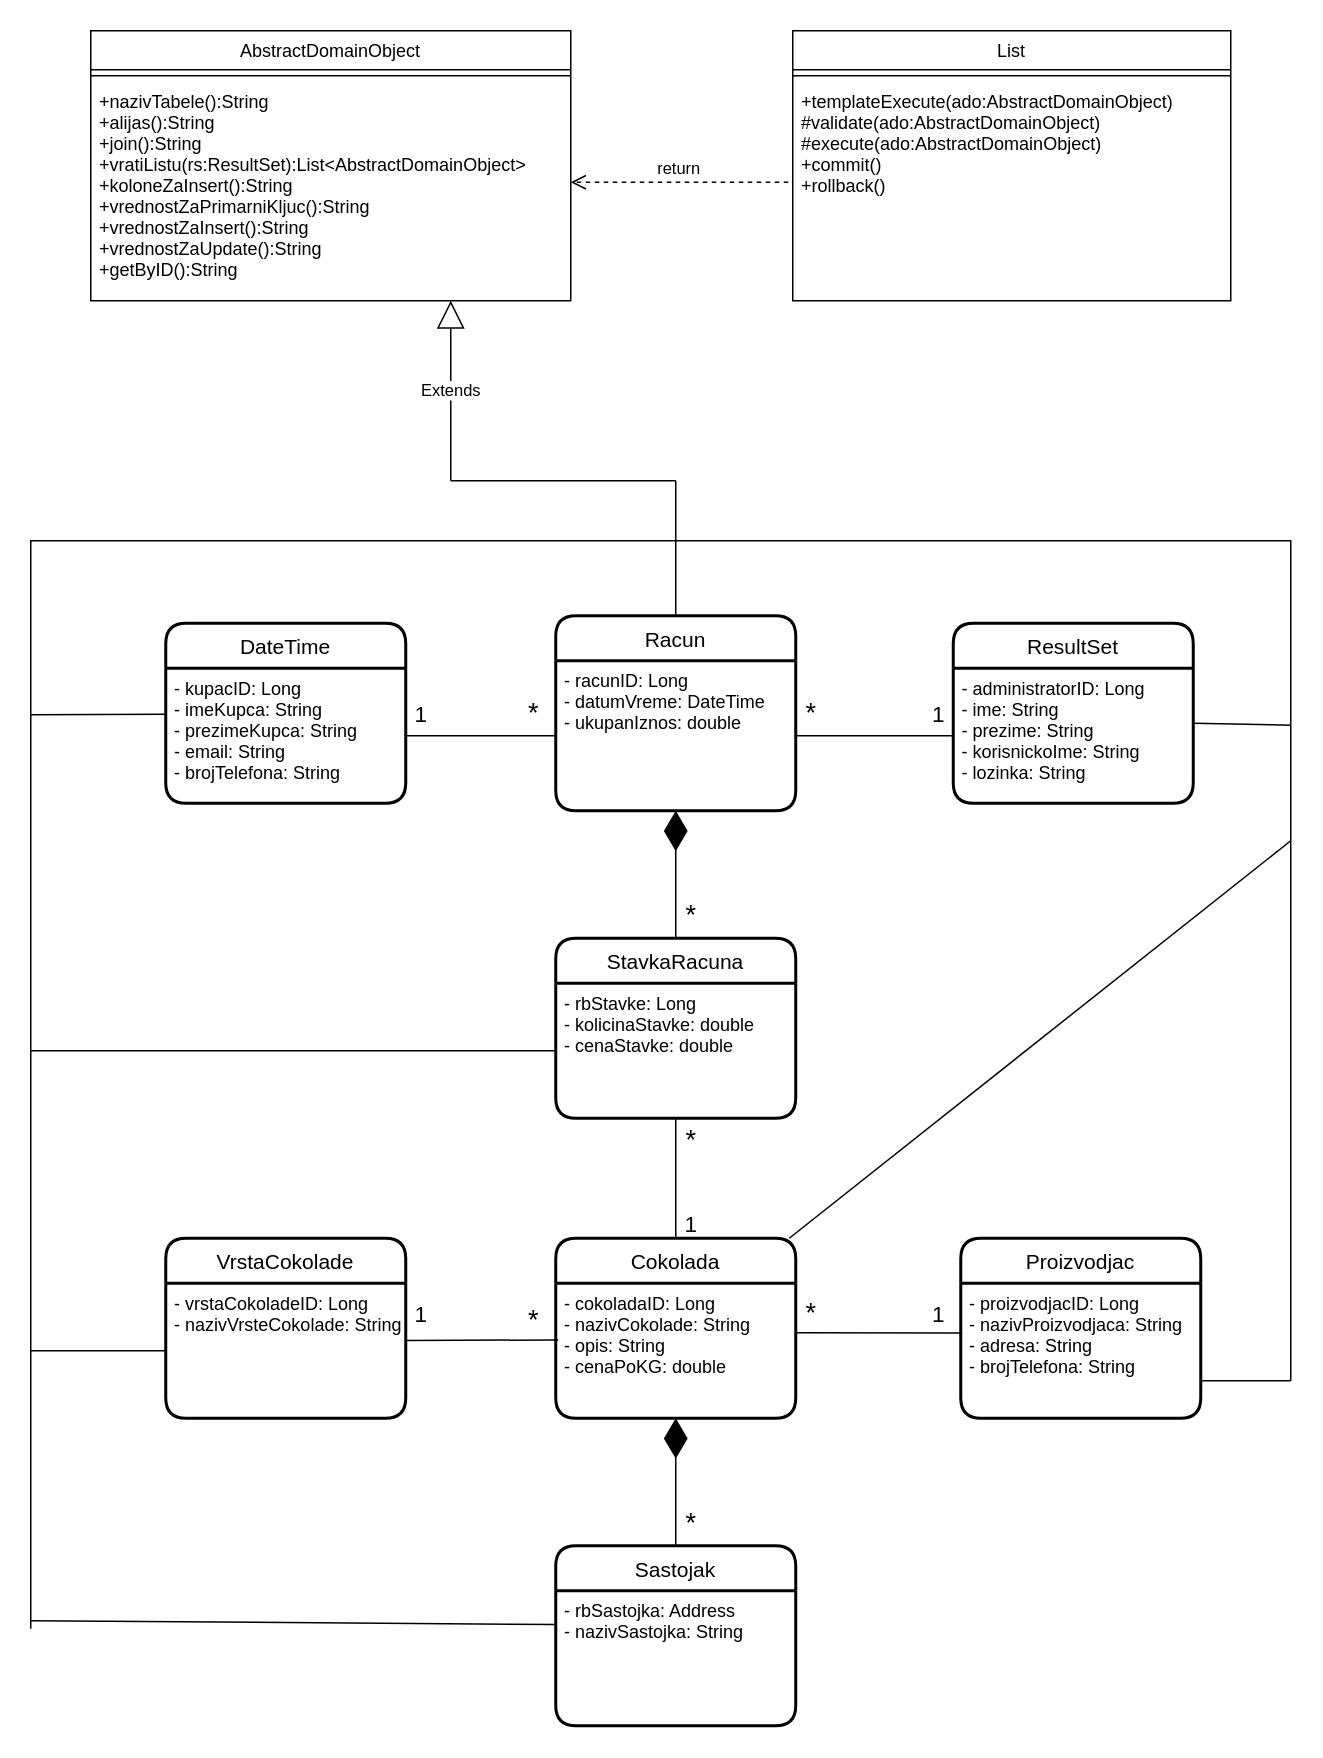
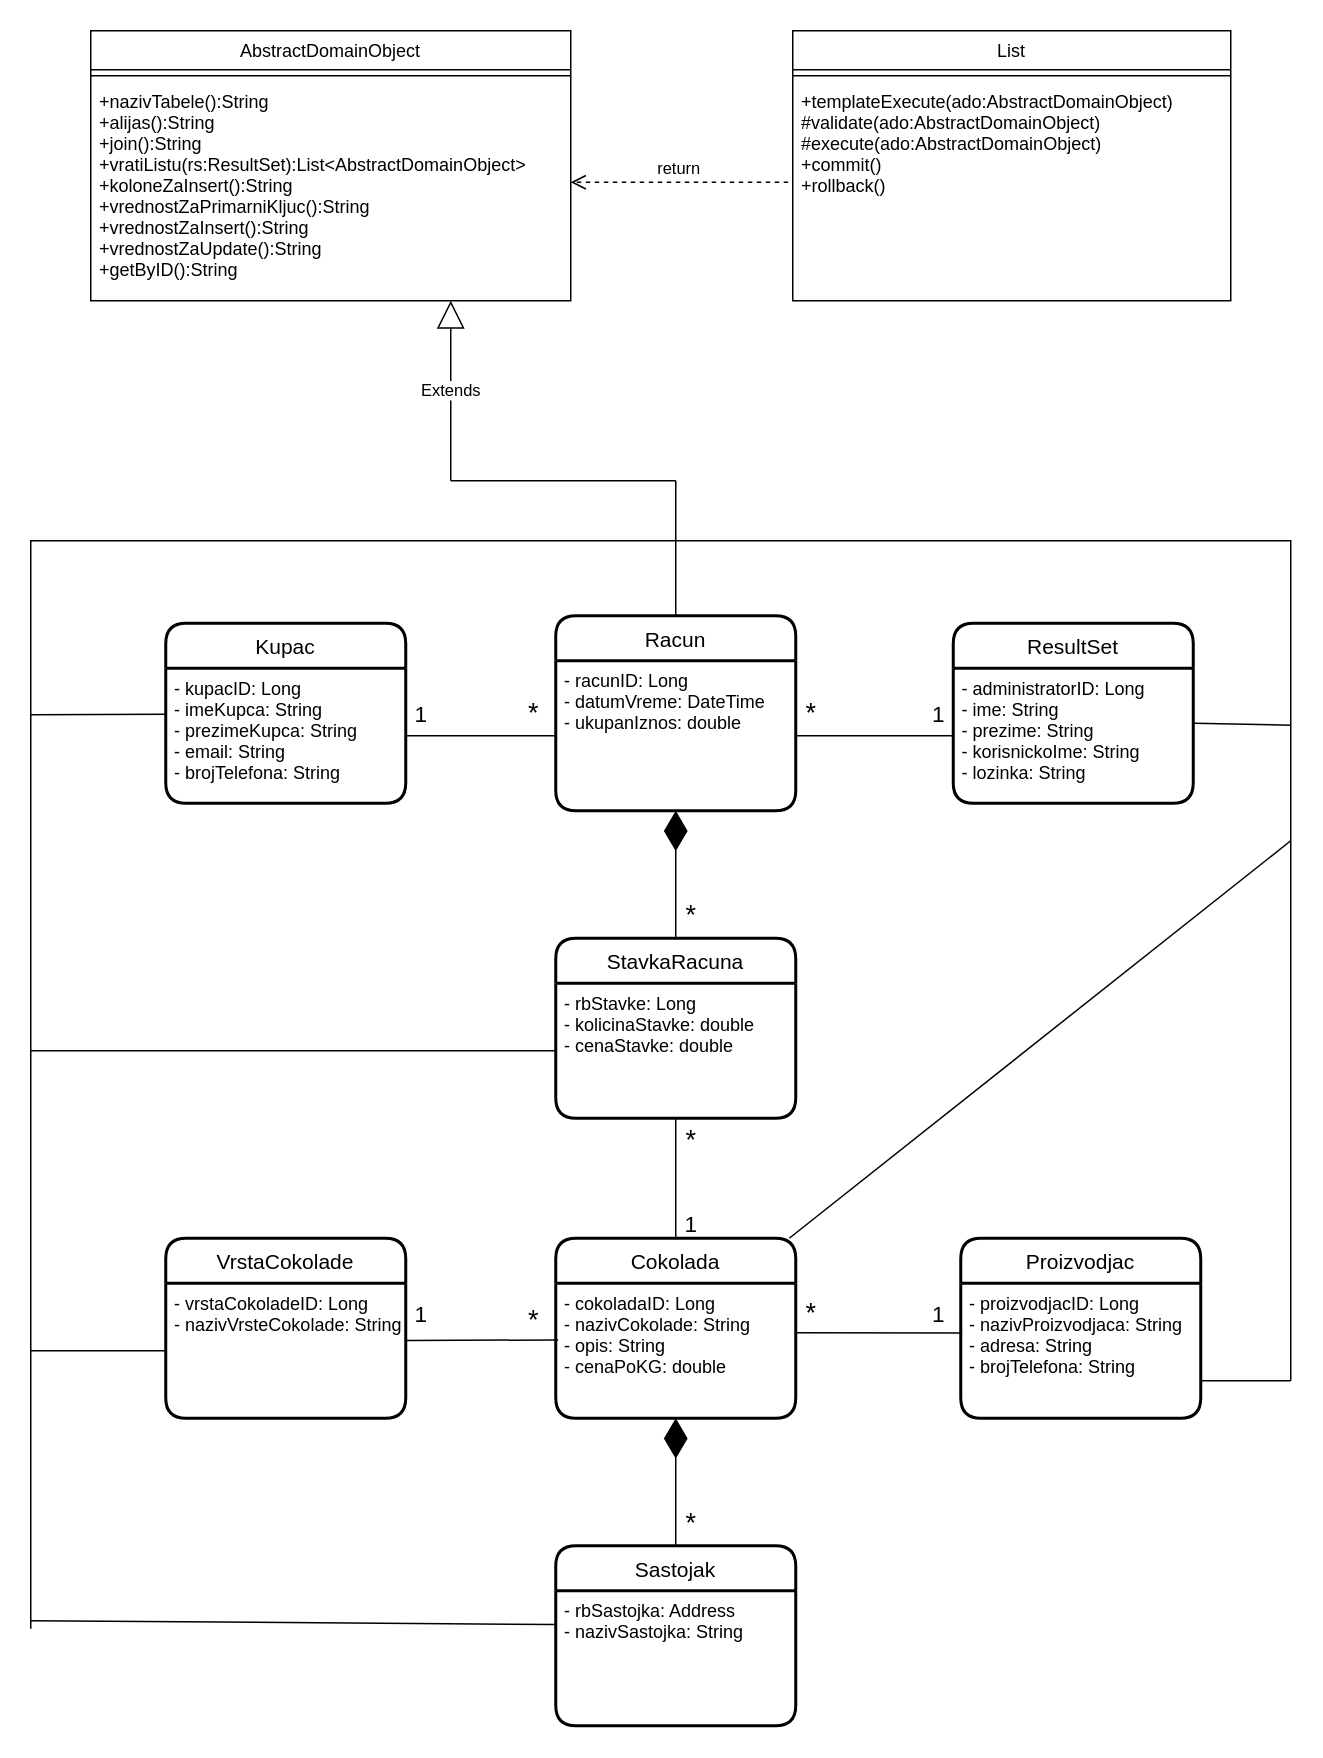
node "DateTime": label "DateTime" -> "Kupac"
